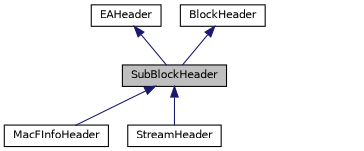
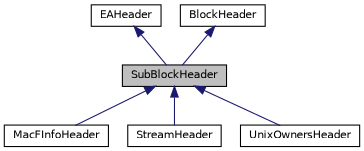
node "UnixOwnersHeader": added
